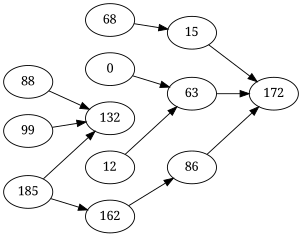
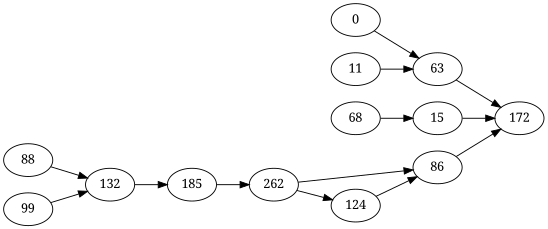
edge "185" -> "132": reversed
node "12": label "12" -> "11"
node "124": added
node "162": label "162" -> "262"
